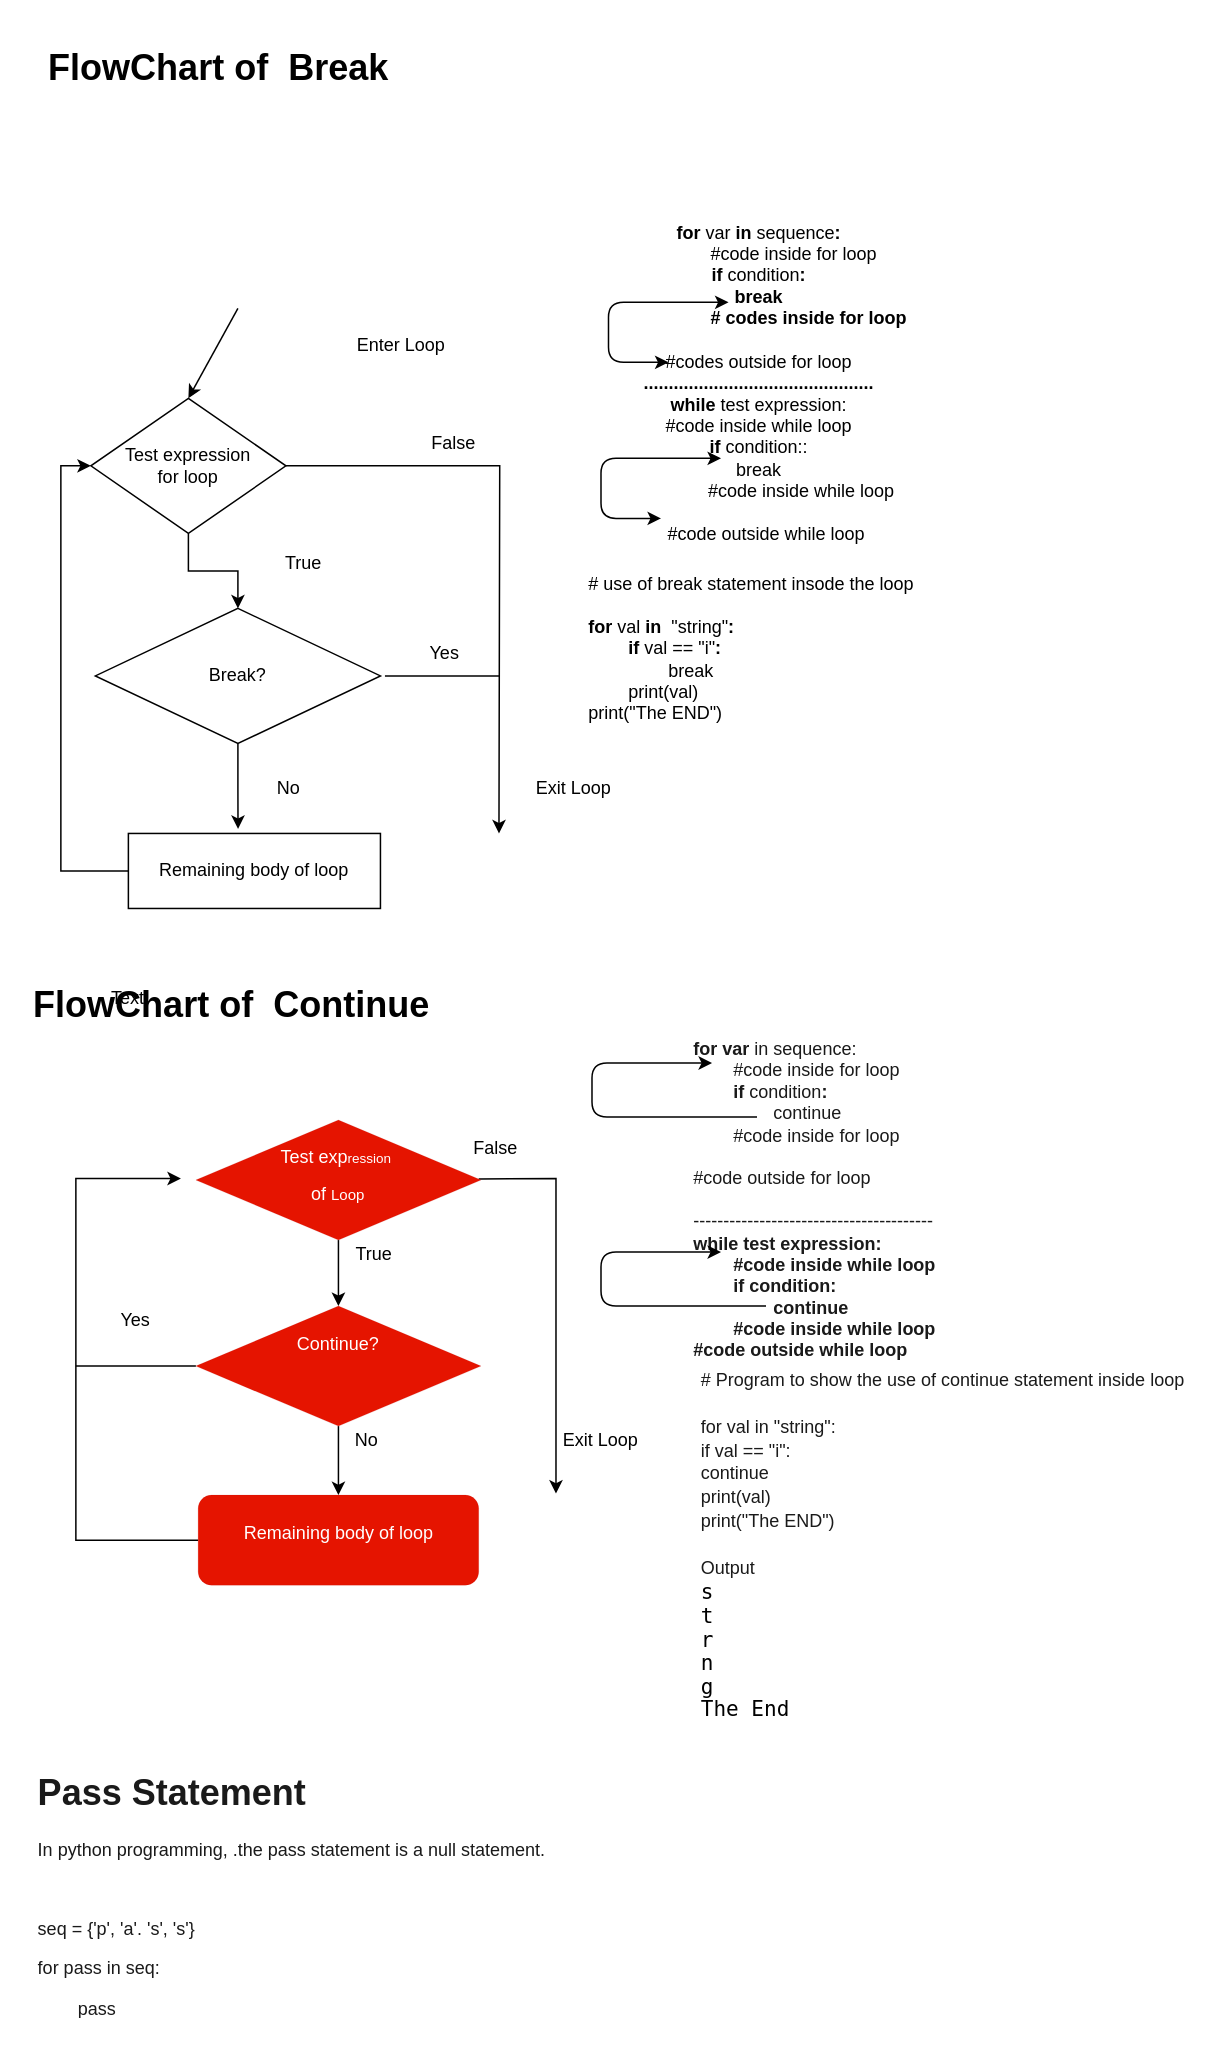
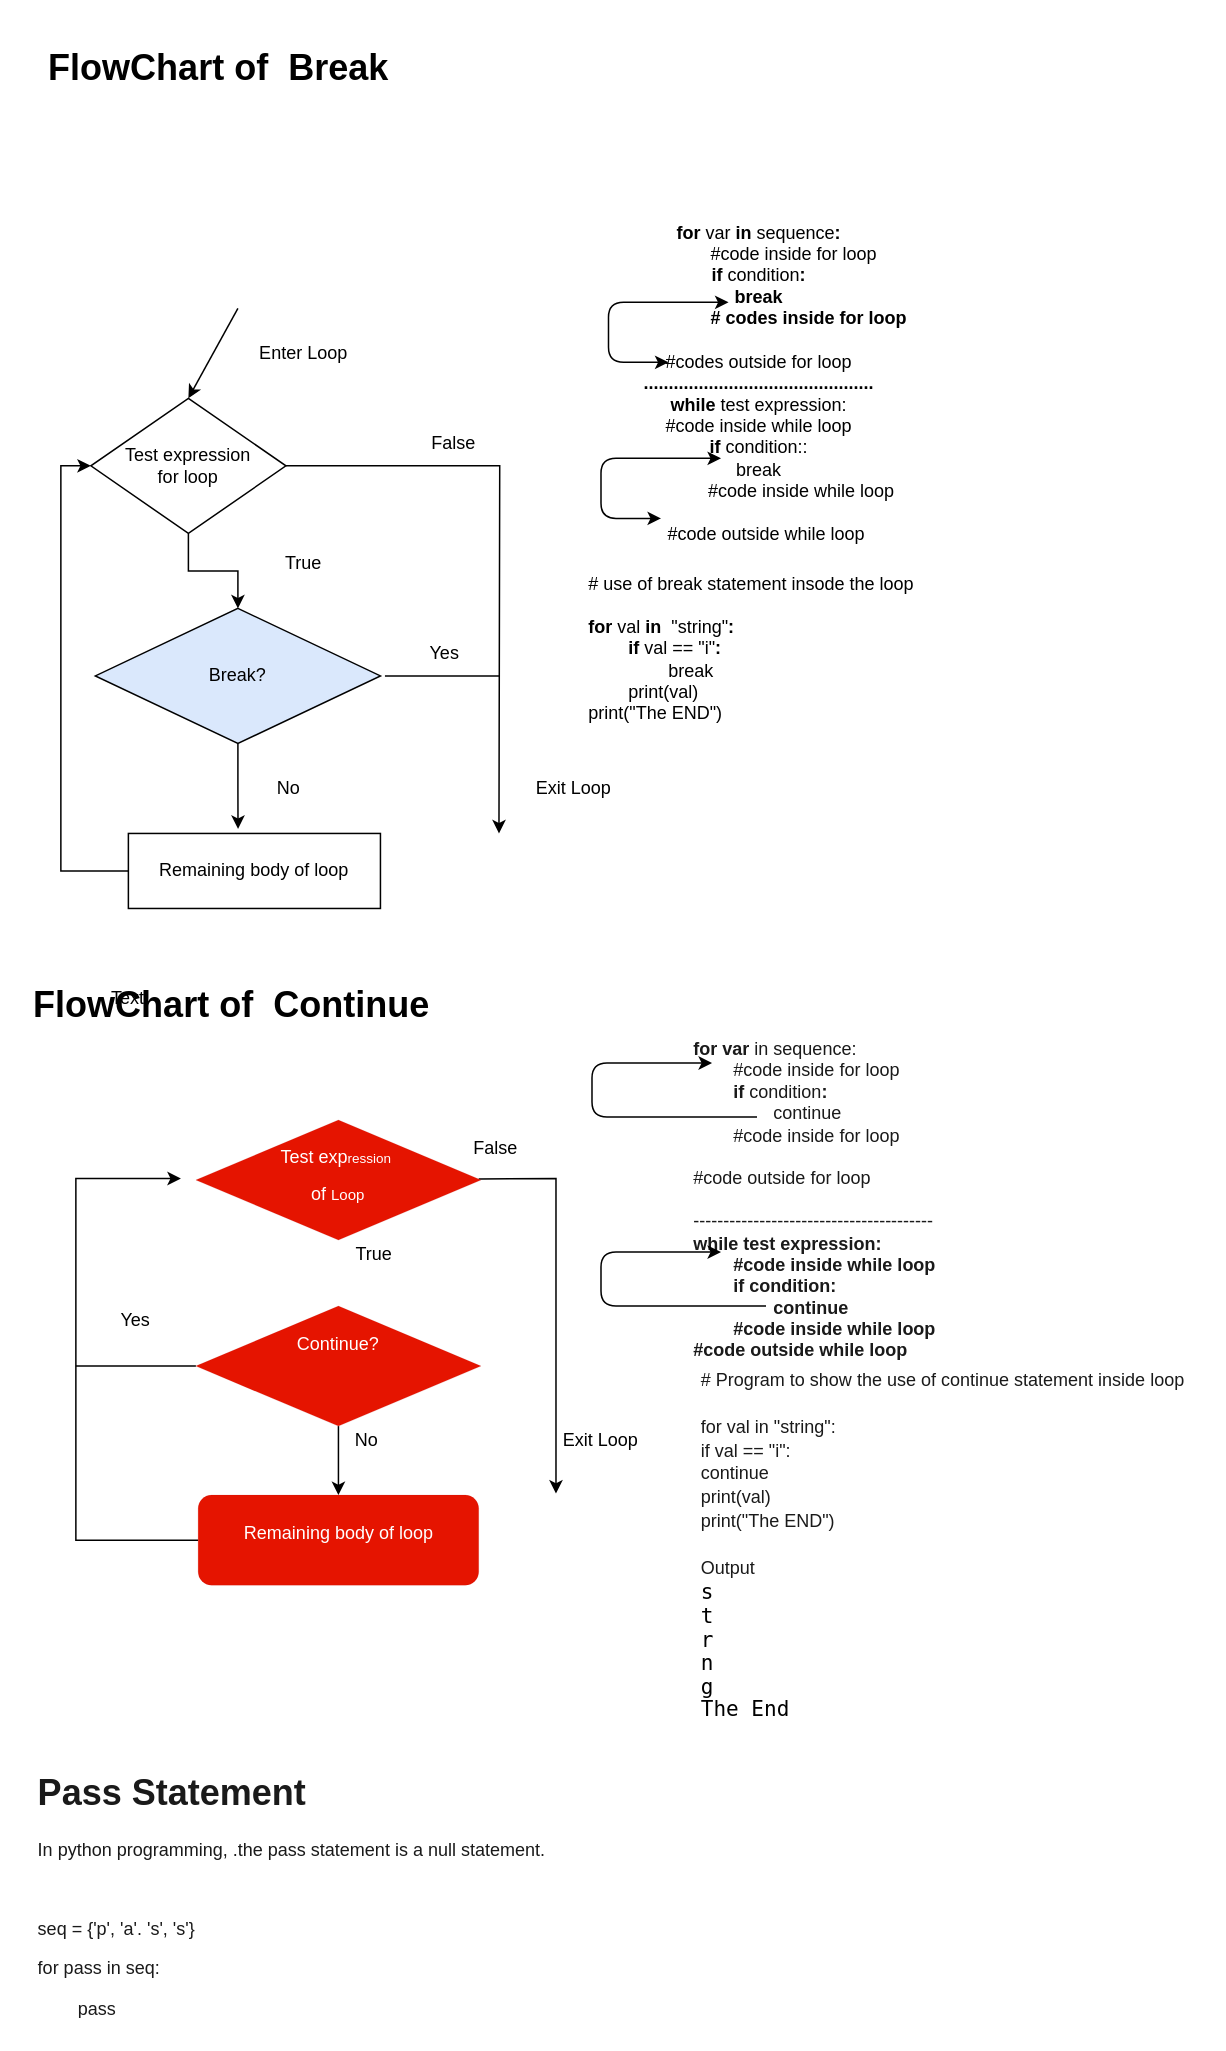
node "Enter Loop": moved (401, 346) -> (304, 353)
node "Break?": fillcolor #ffffff -> #dae8fc
edge "Test expression of Loop" -> "Continue?": removed
